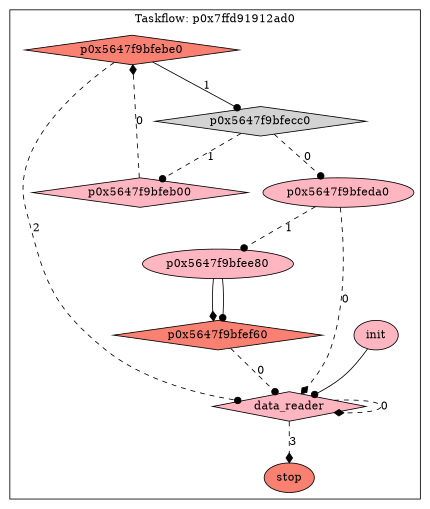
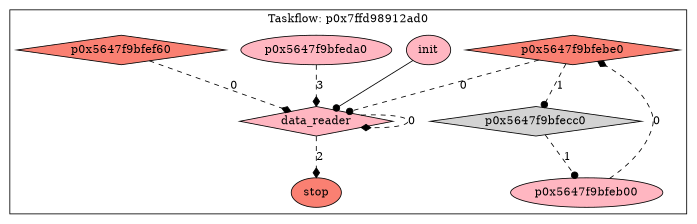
cluster "Taskflow: p0x7ffd91912ad0": label "Taskflow: p0x7ffd91912ad0" -> "Taskflow: p0x7ffd98912ad0"
edge "p0x5647f9bfebe0" -> "p0x5647f9bfecc0": style solid -> dashed
edge "p0x5647f9bfecc0" -> "p0x5647f9bfeda0": removed, label "0"
node "p0x5647f9bfeb00": shape diamond -> ellipse
edge "p0x5647f9bfebe0" -> "data_reader": label "2" -> "0"
node "p0x5647f9bfee80": removed
edge "p0x5647f9bfeda0" -> "data_reader": label "0" -> "3"
edge "p0x5647f9bfef60" -> "data_reader": arrowhead dot -> diamond
edge "data_reader" -> "stop": label "3" -> "2"
